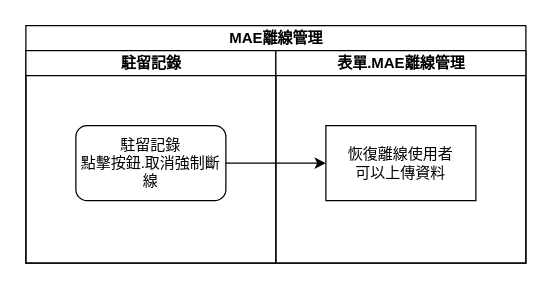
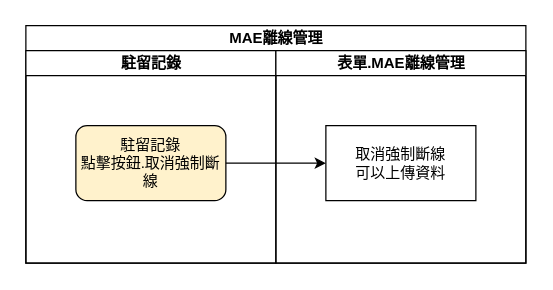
node "駐留記錄 點擊按鈕.取消強制斷線": fillcolor #ffffff -> #fff2cc
node "恢復離線使用者 可以上傳資料": label "恢復離線使用者 可以上傳資料" -> "取消強制斷線 可以上傳資料"
